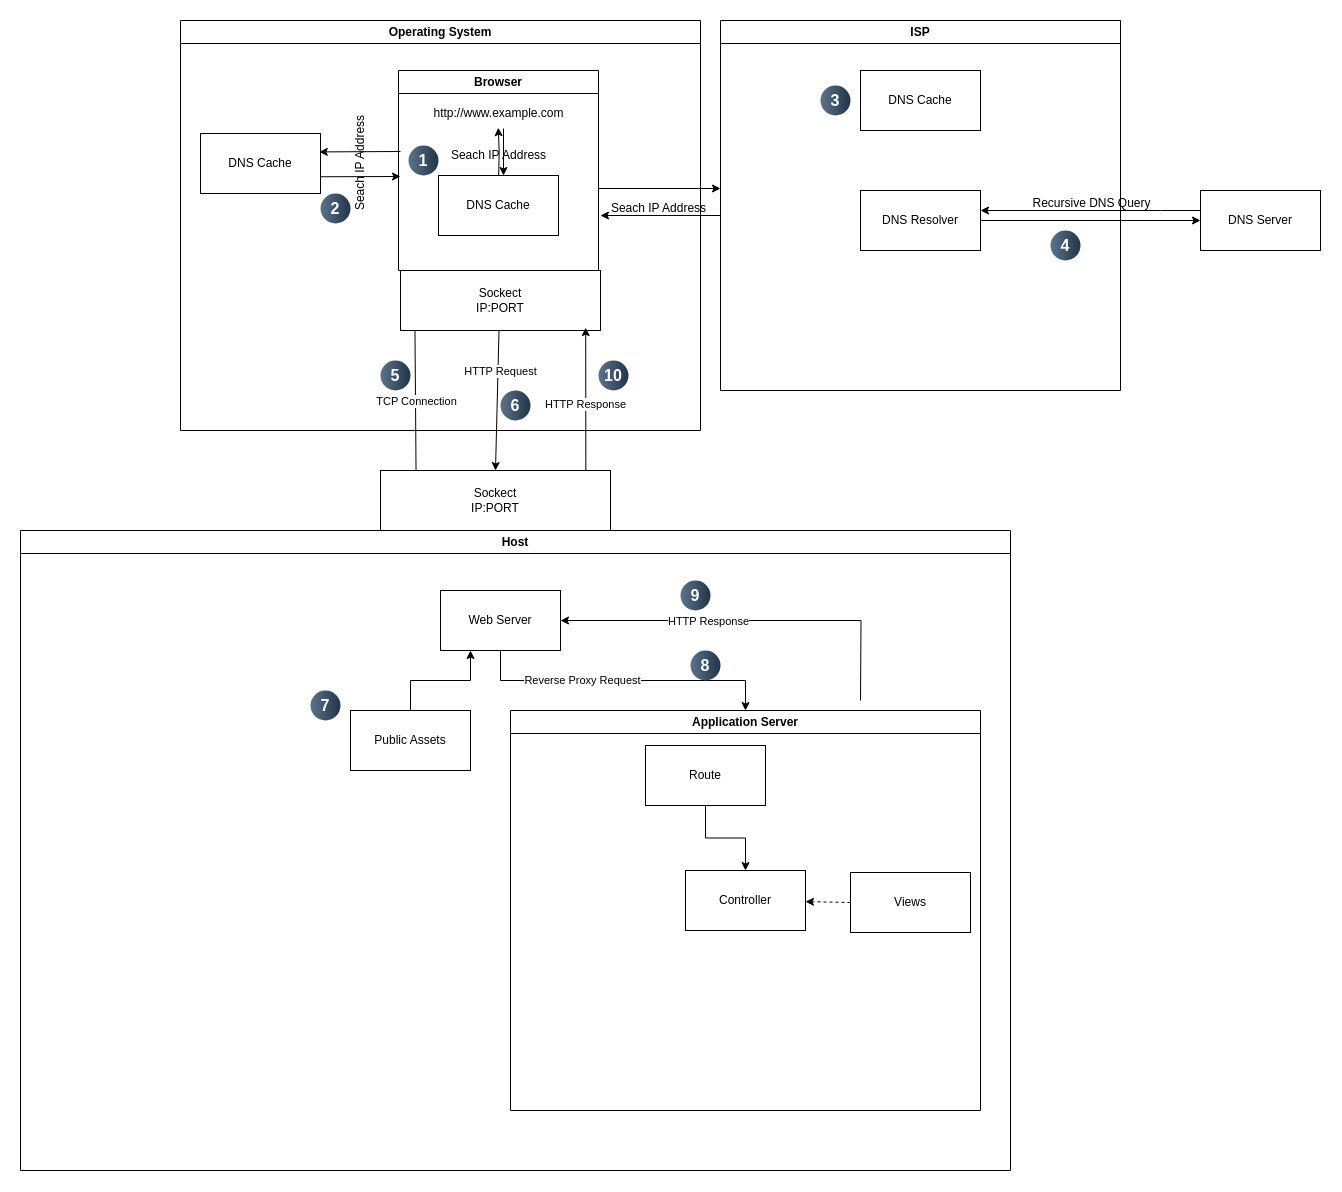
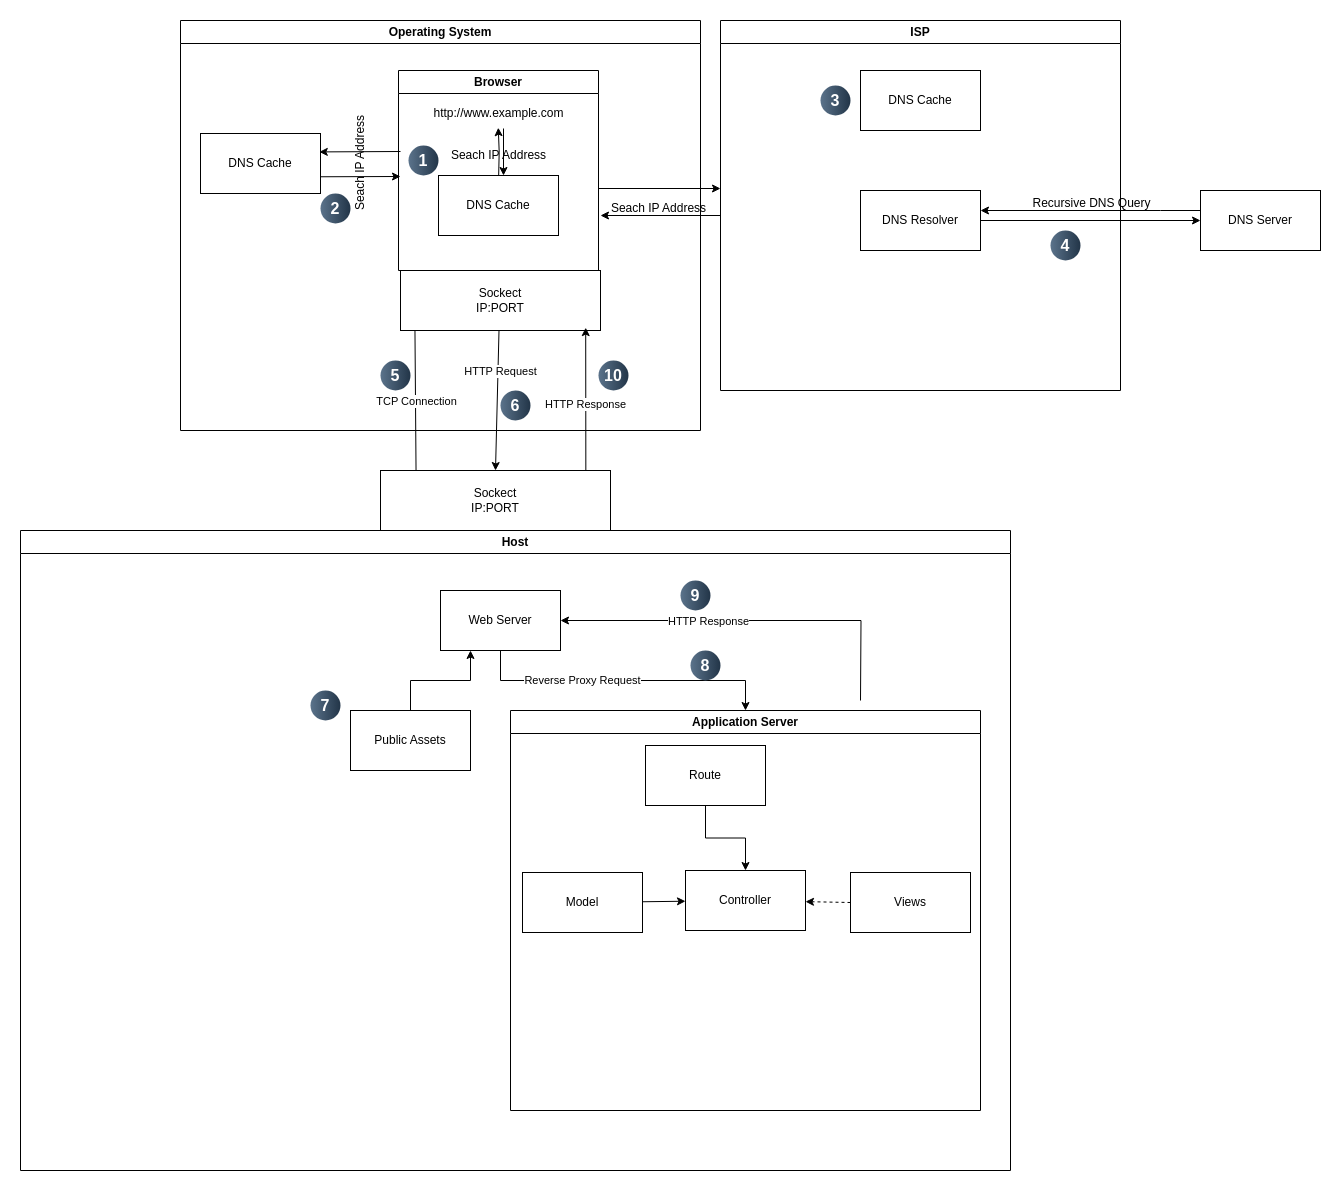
edge "Model" -> "Controller": added
node "Model": added
